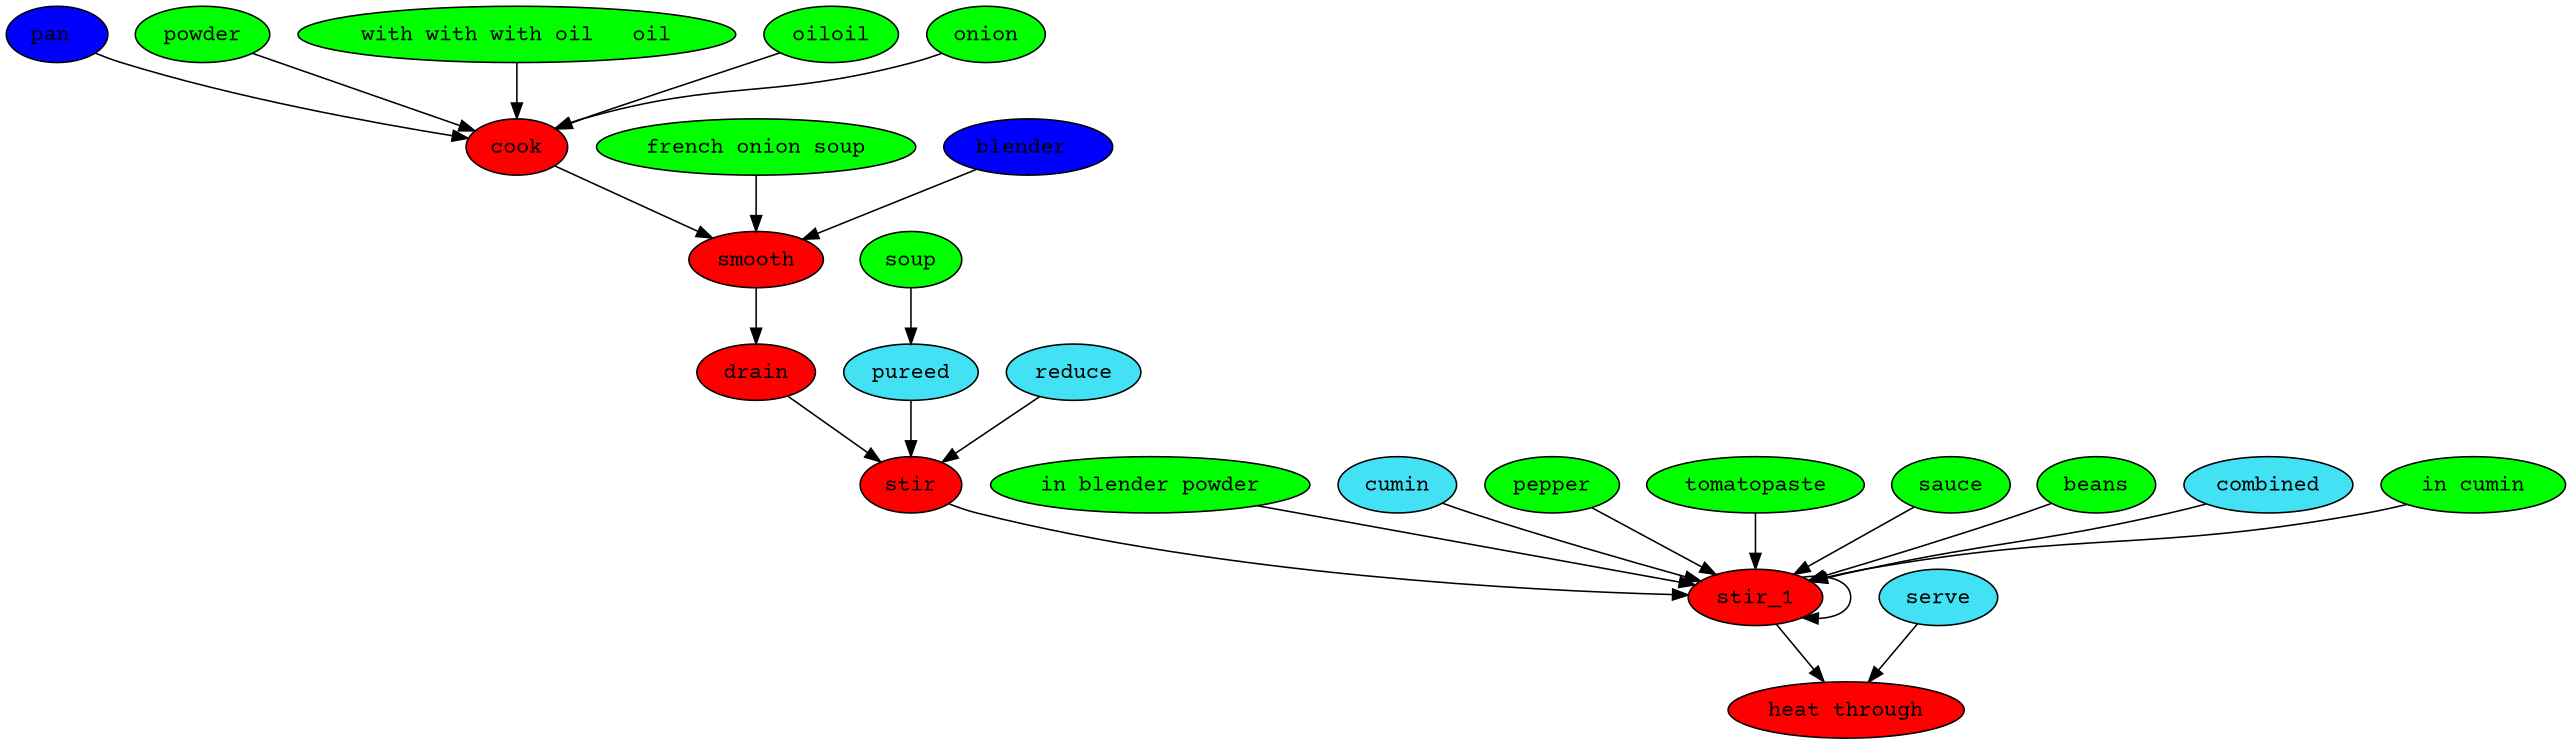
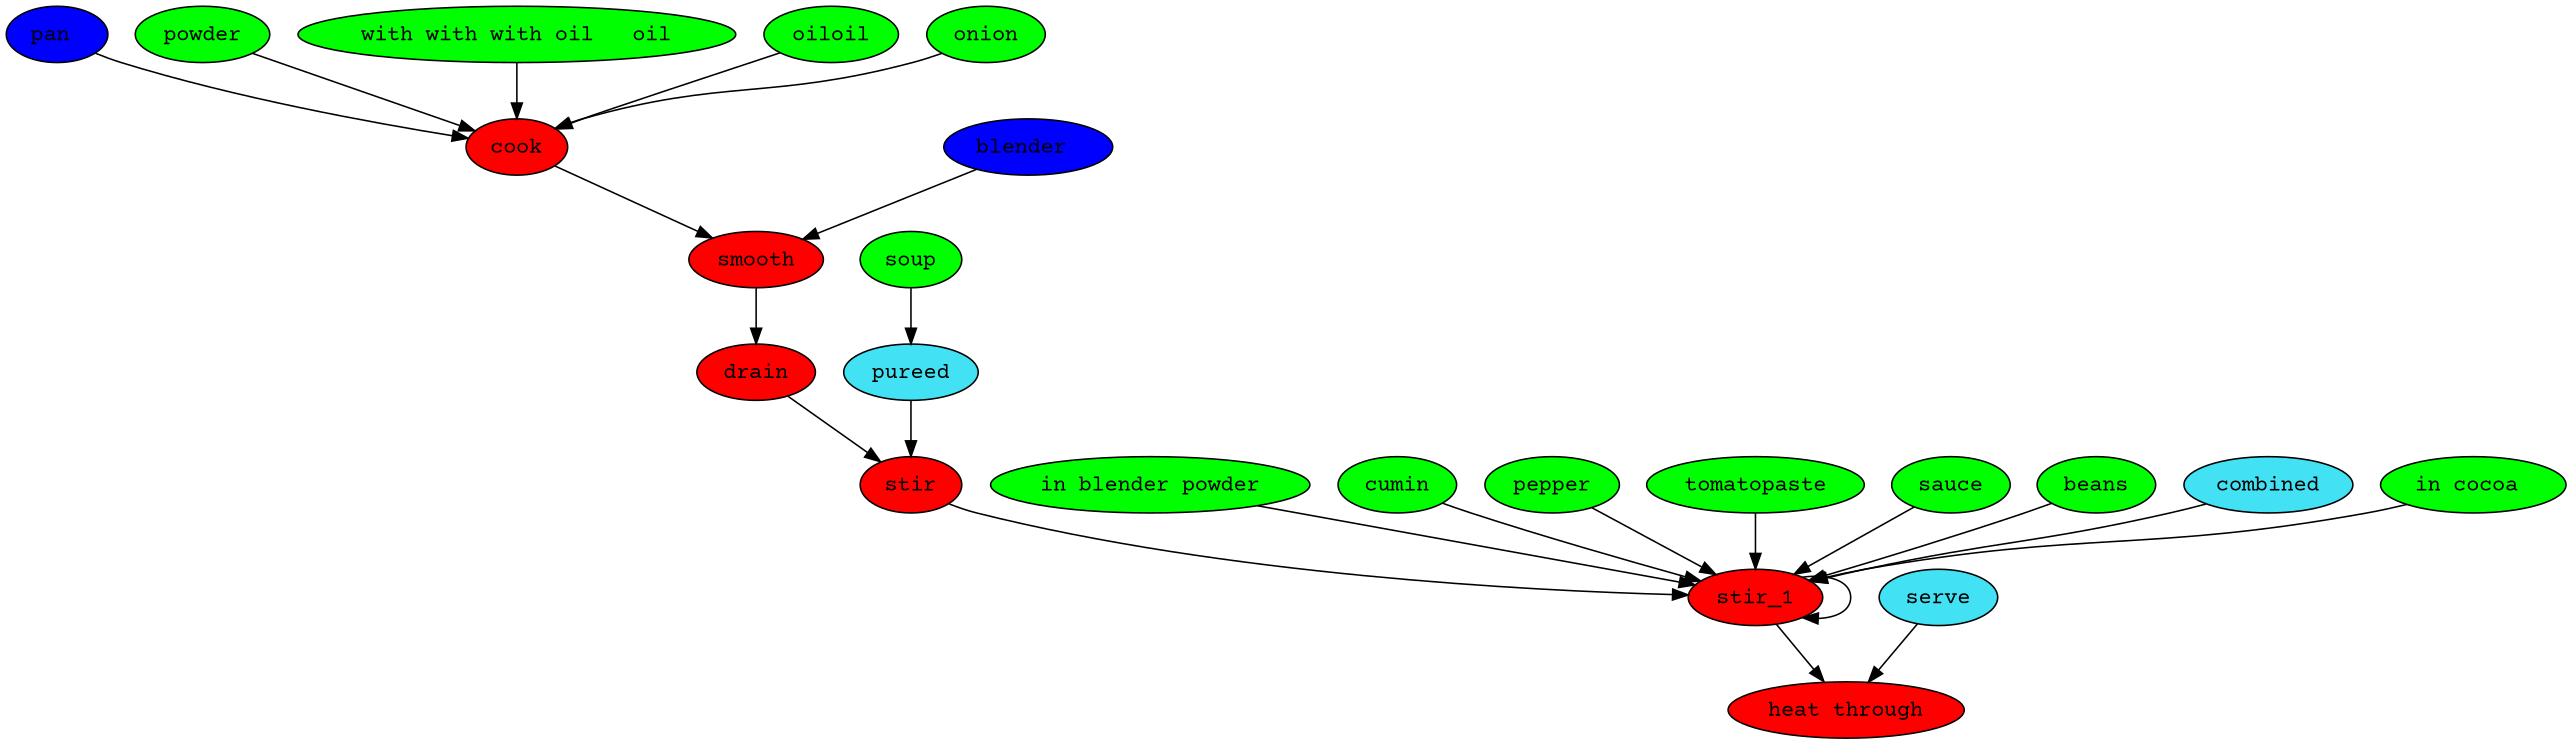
node "french onion soup": removed
node "reduce": removed
node "cumin": fillcolor #42e2f4 -> green
node "in cumin": label "in cumin" -> "in cocoa"
